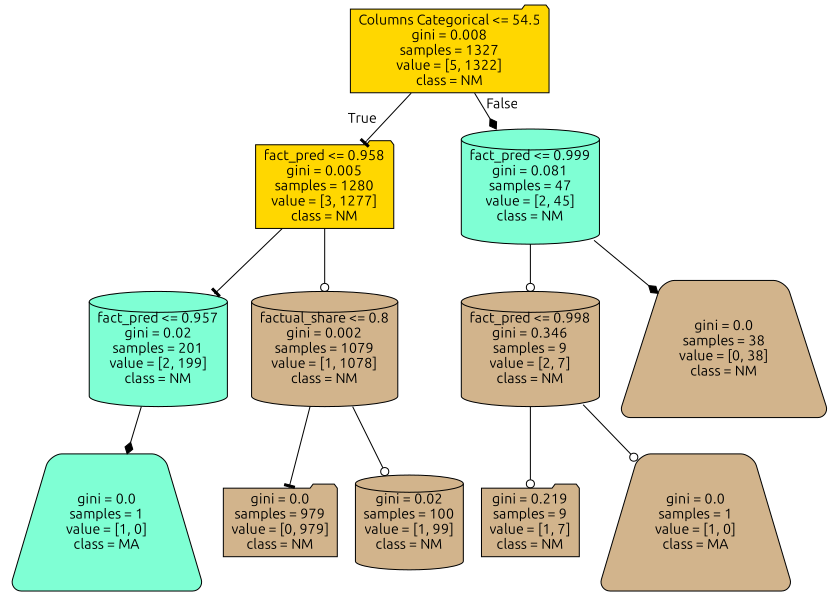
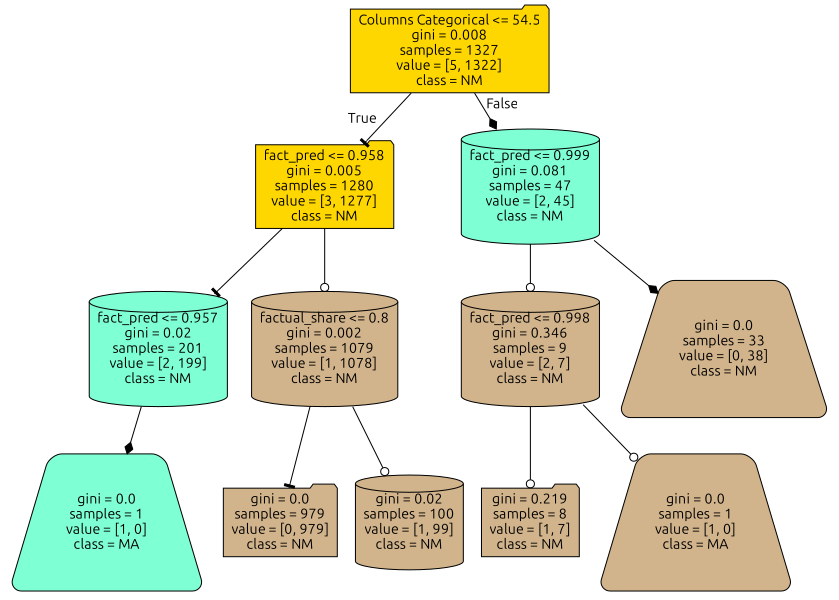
node "gini = 0.0 samples = 38 value = [0, 38] class = NM": label "gini = 0.0 samples = 38 value = [0, 38] class = NM" -> "gini = 0.0 samples = 33 value = [0, 38] class = NM"
node "gini = 0.219 samples = 9 value = [1, 7] class = NM": label "gini = 0.219 samples = 9 value = [1, 7] class = NM" -> "gini = 0.219 samples = 8 value = [1, 7] class = NM"
